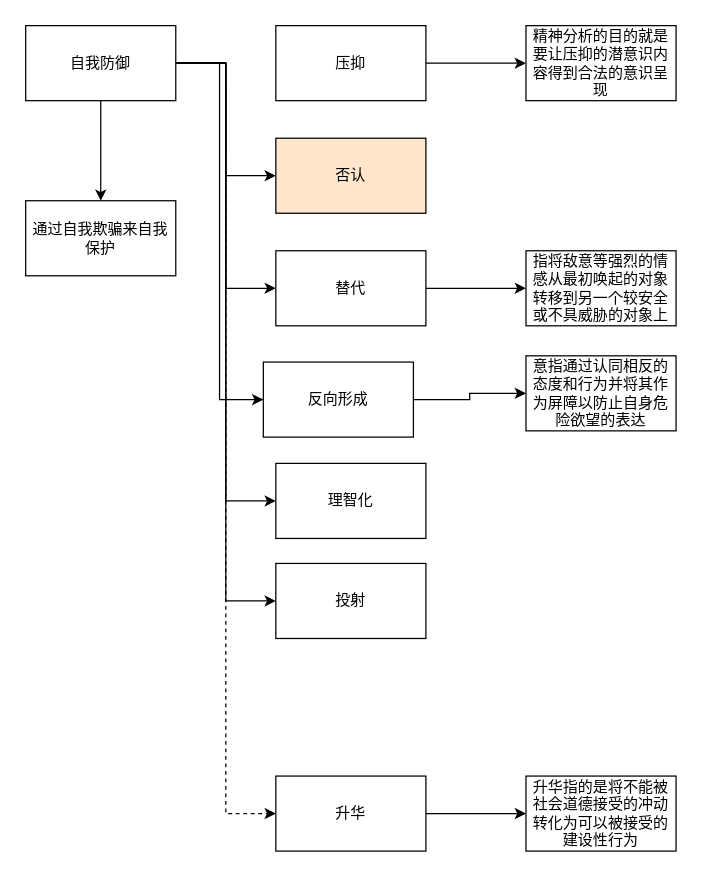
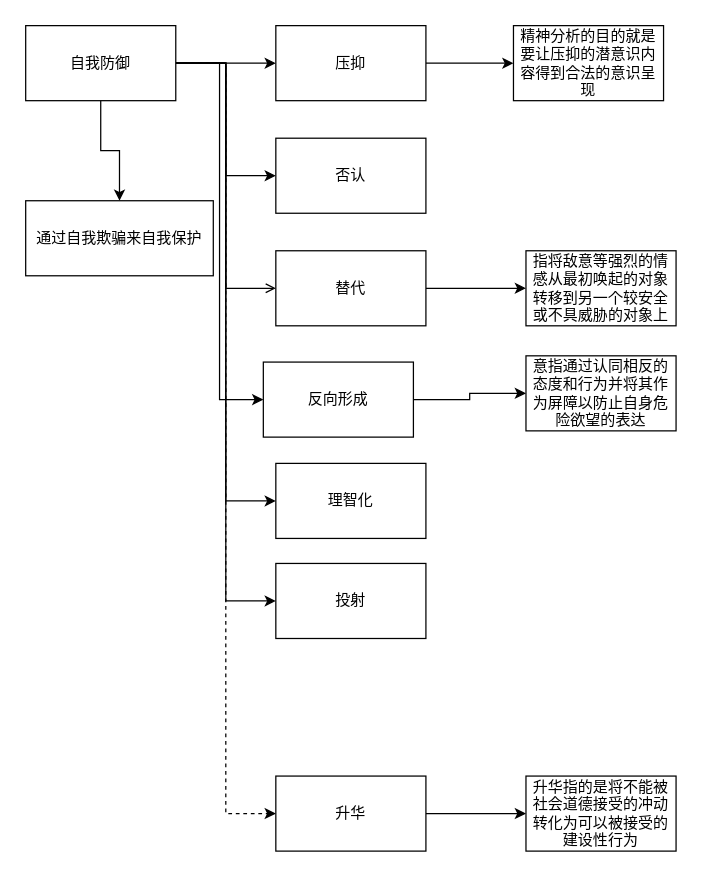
edge "自我防御" -> "压抑": added
node "精神分析的目的就是要让压抑的潜意识内容得到合法的意识呈现": moved (601, 63) -> (588, 63)
node "否认": fillcolor #ffe6cc -> #ffffff
node "通过自我欺骗来自我保护": size 150x75 -> 188x75
edge "自我防御" -> "替代": arrowhead classic -> open
